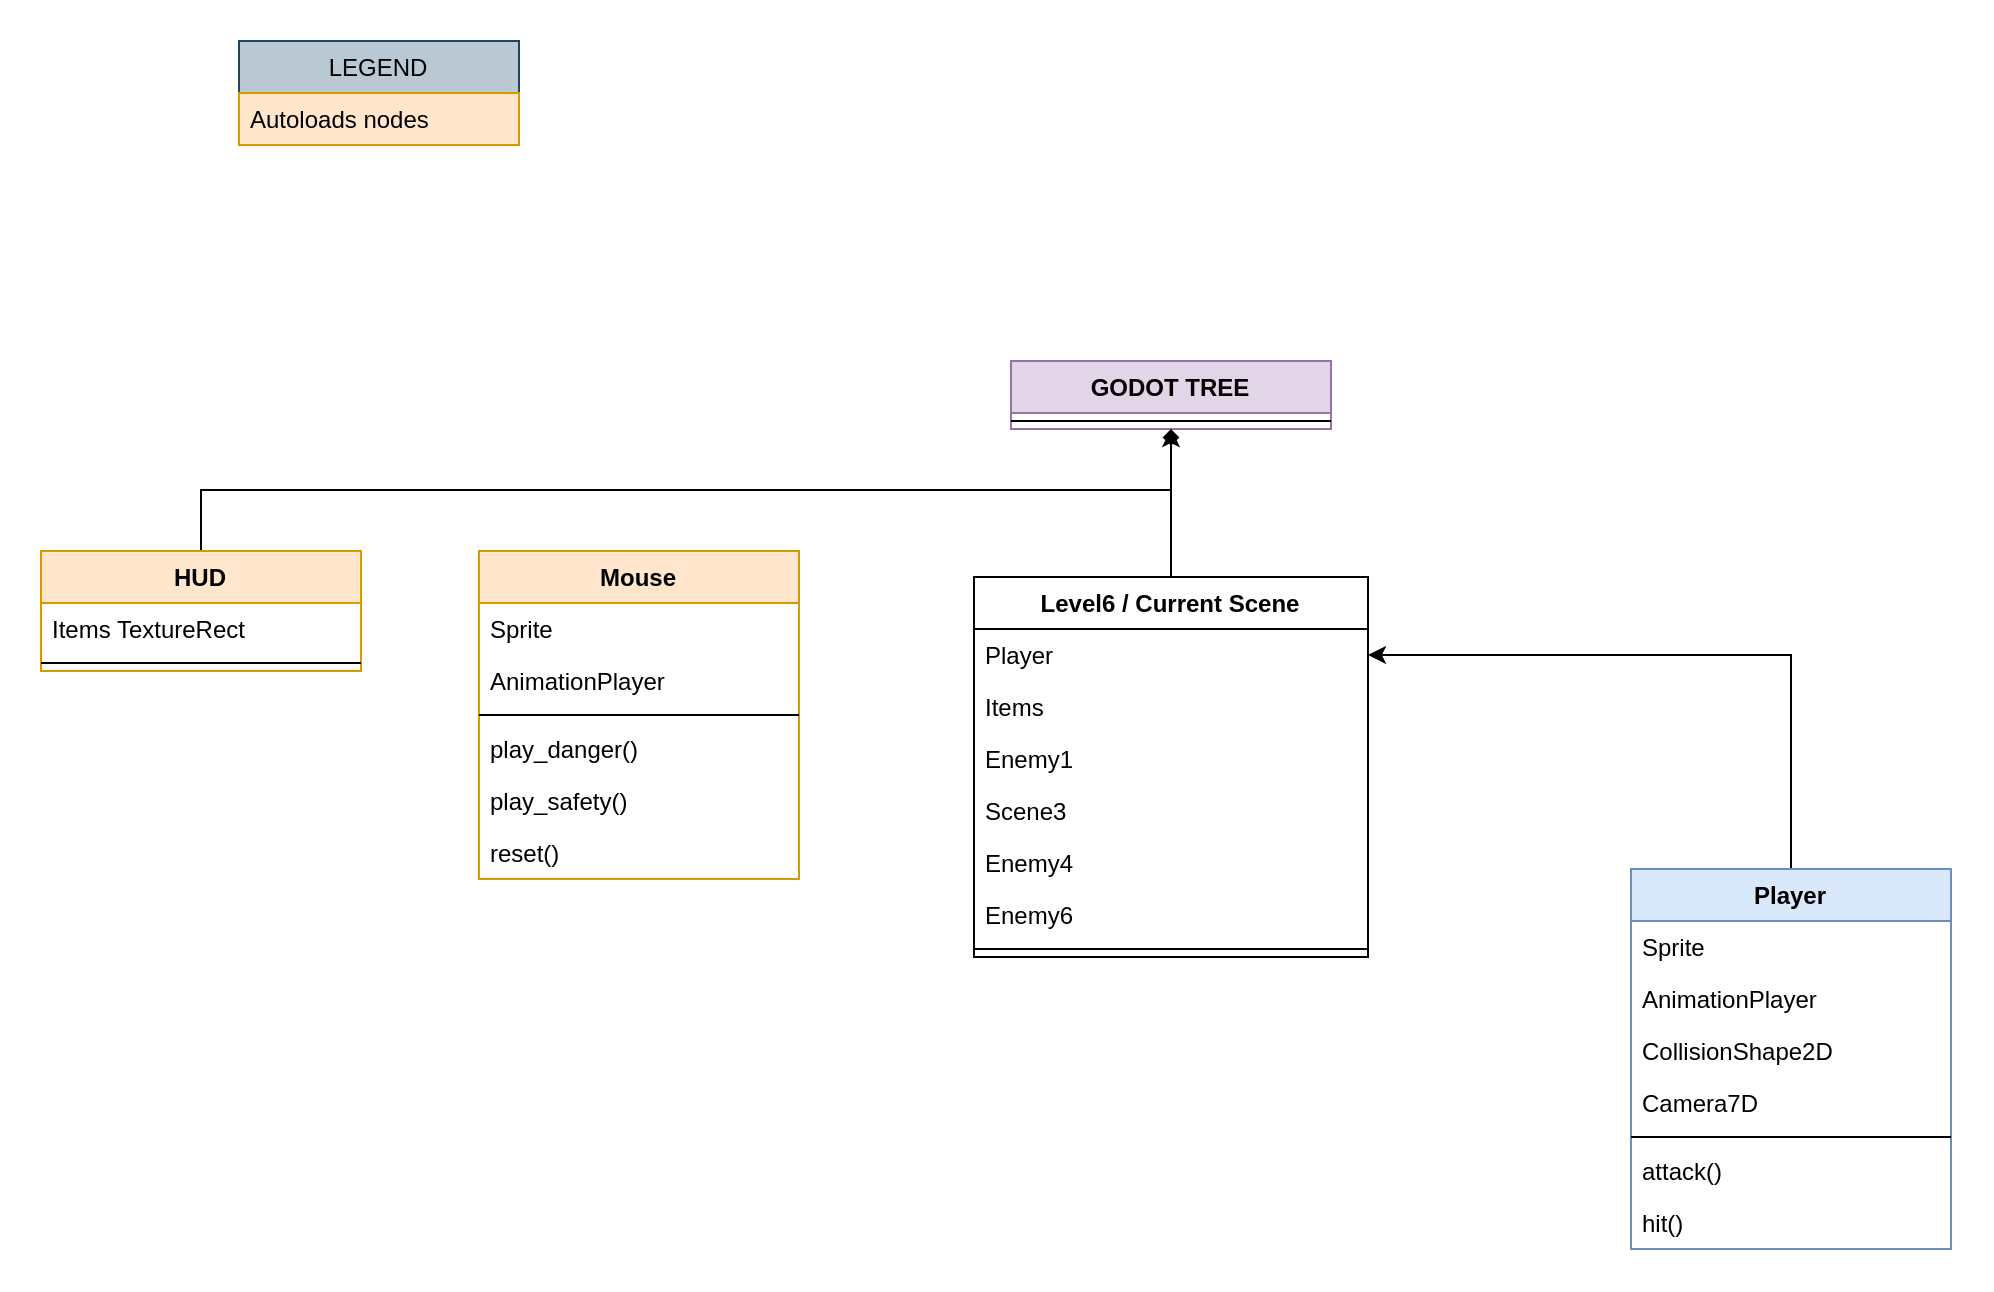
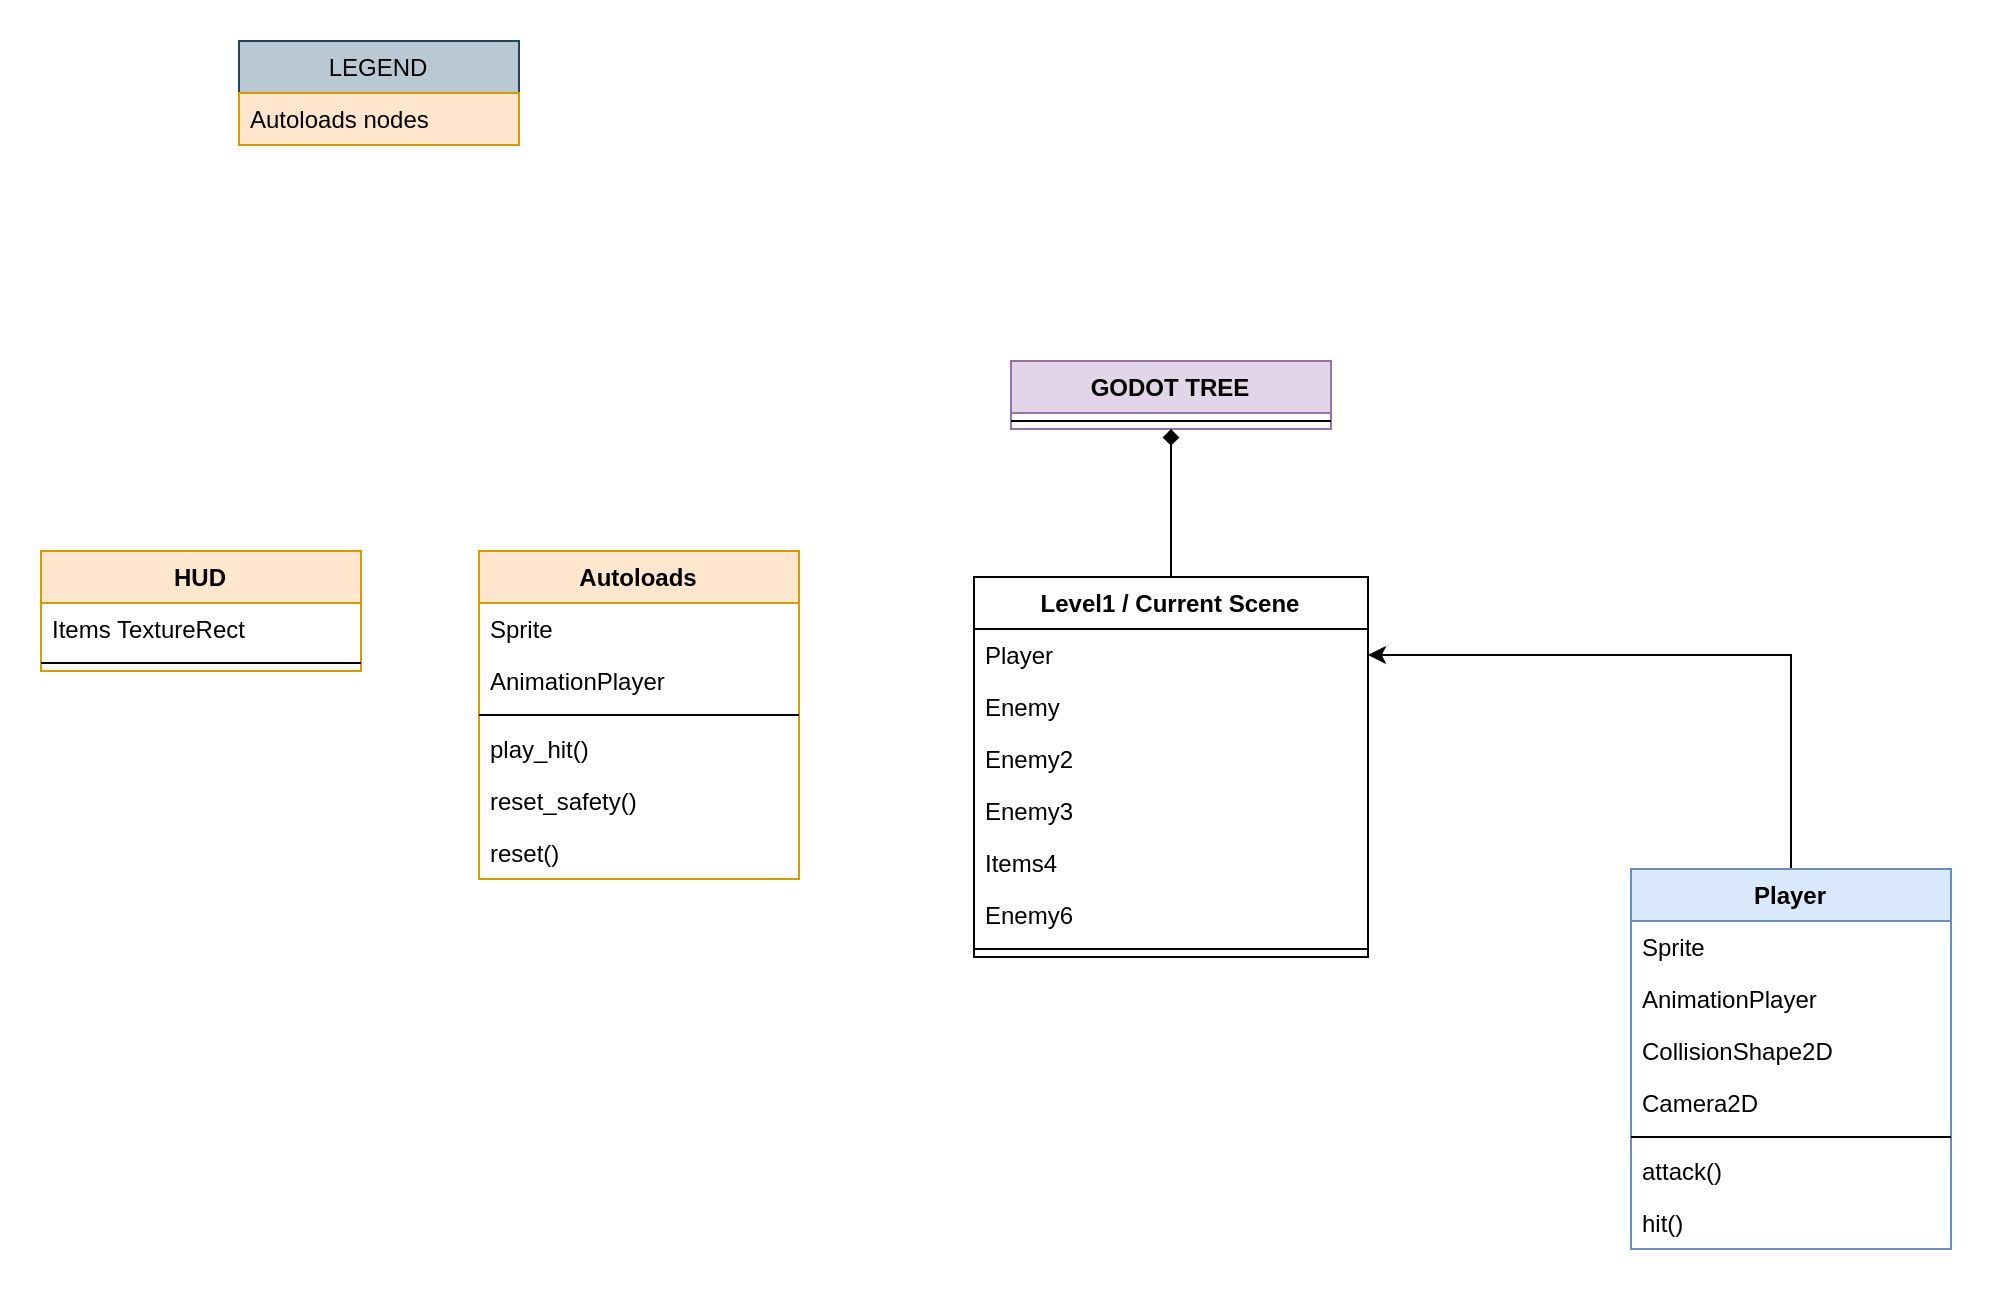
edge "HUD" -> "GODOT TREE": removed
node "Mouse": label "Mouse" -> "Autoloads"
node "Level6 / Current Scene": label "Level6 / Current Scene" -> "Level1 / Current Scene"
node "Items": label "Items" -> "Enemy"
node "play_danger()": label "play_danger()" -> "play_hit()"
node "Enemy1": label "Enemy1" -> "Enemy2"
node "play_safety()": label "play_safety()" -> "reset_safety()"
node "Scene3": label "Scene3" -> "Enemy3"
node "Enemy4": label "Enemy4" -> "Items4"
node "Camera7D": label "Camera7D" -> "Camera2D"
